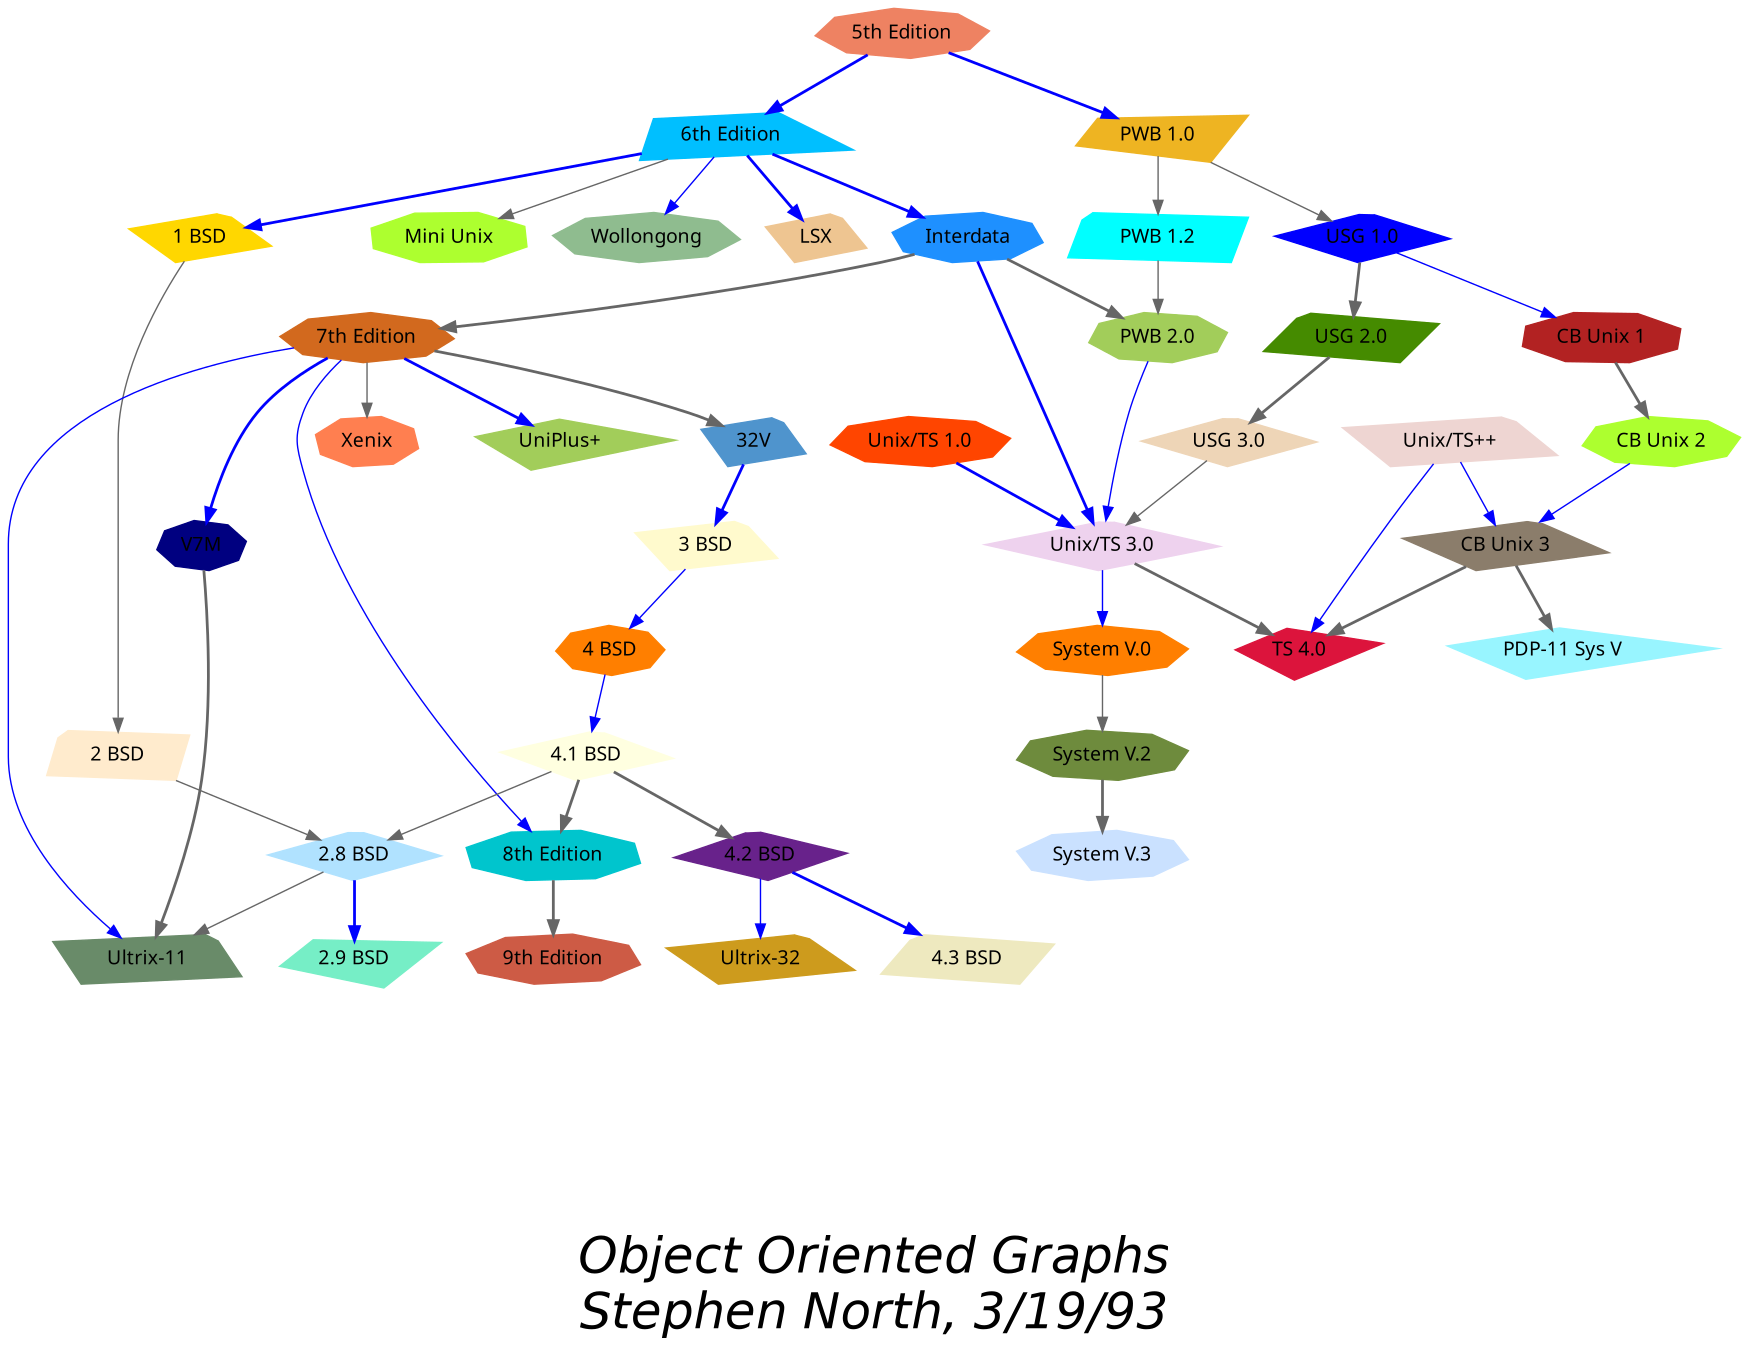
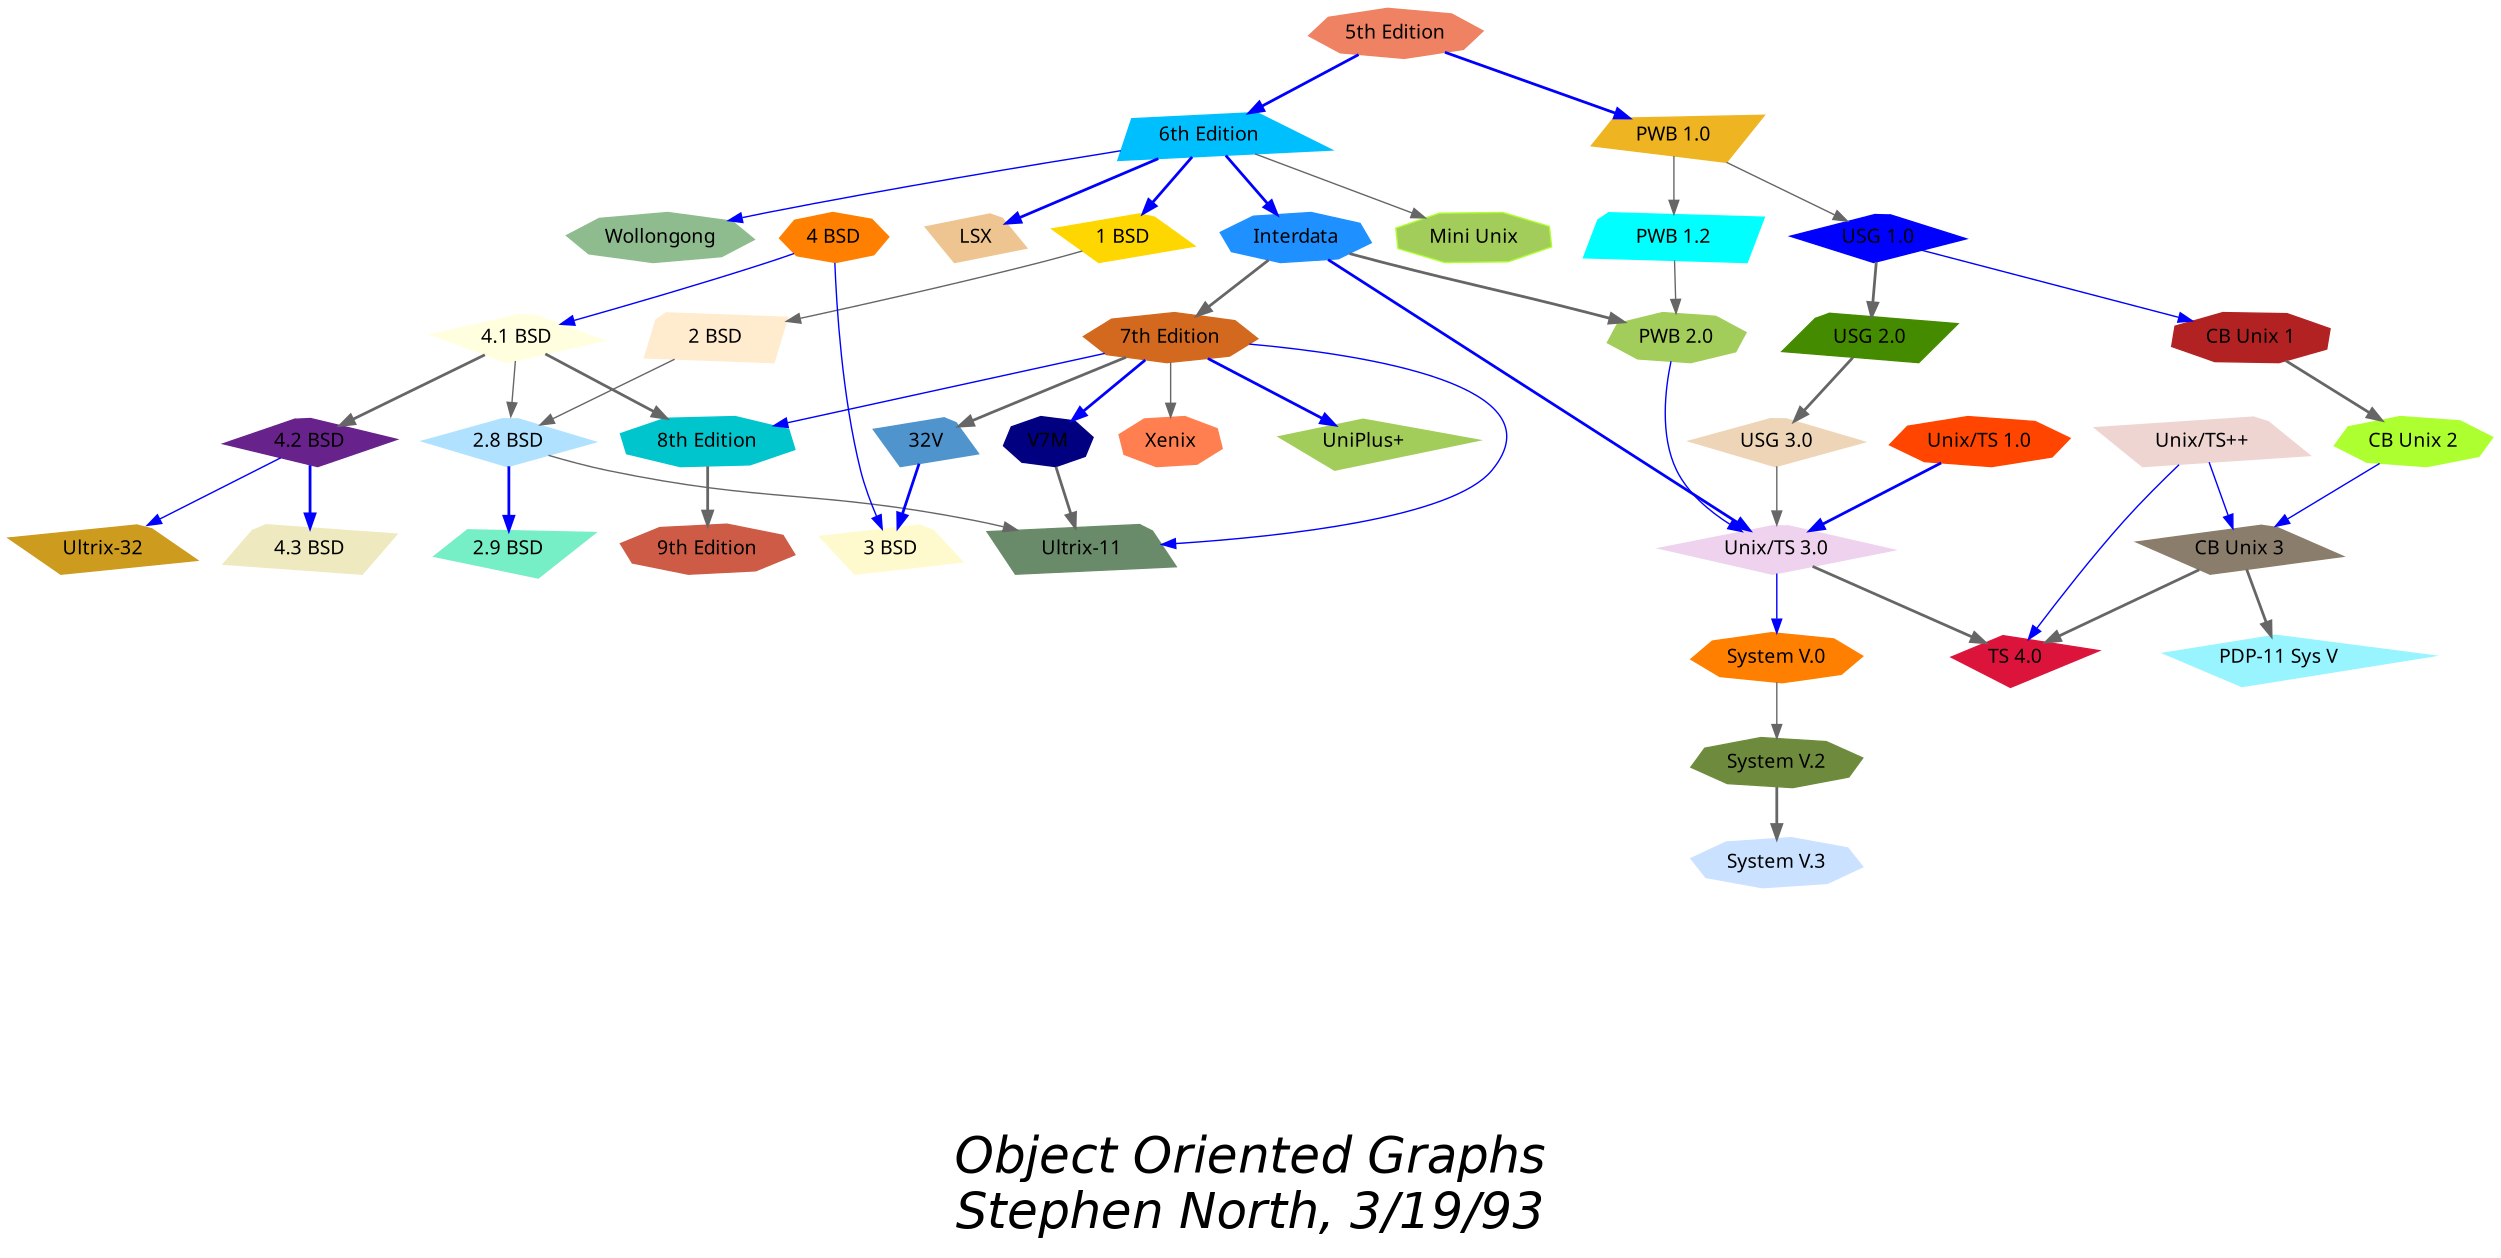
node "Mini Unix": fillcolor greenyellow -> darkolivegreen3
edge "3 BSD" -> "4 BSD": reversed
